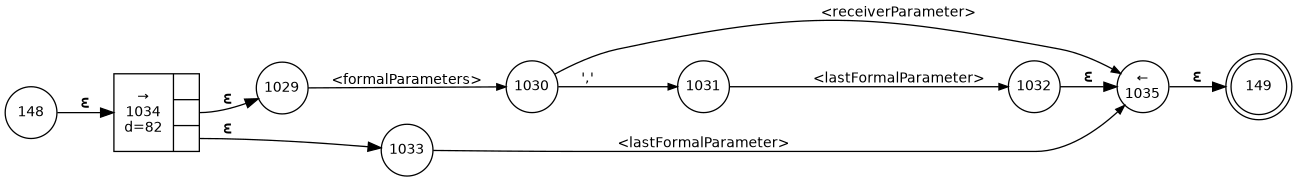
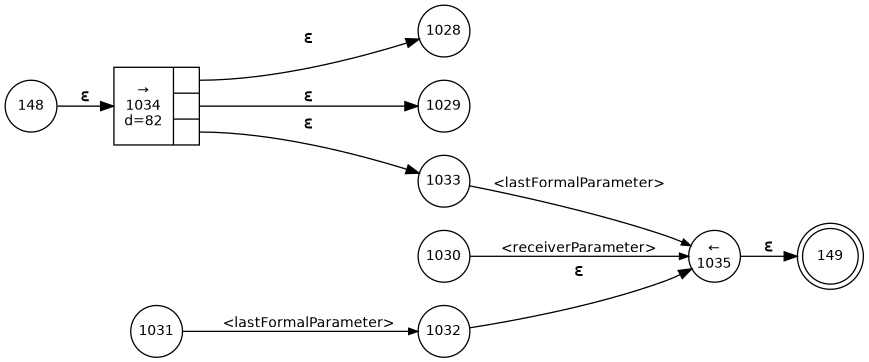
node "1028": added
edge "1029" -> "1030": removed, label "<formalParameters>"
edge "1030" -> "1031": removed, label "','"
